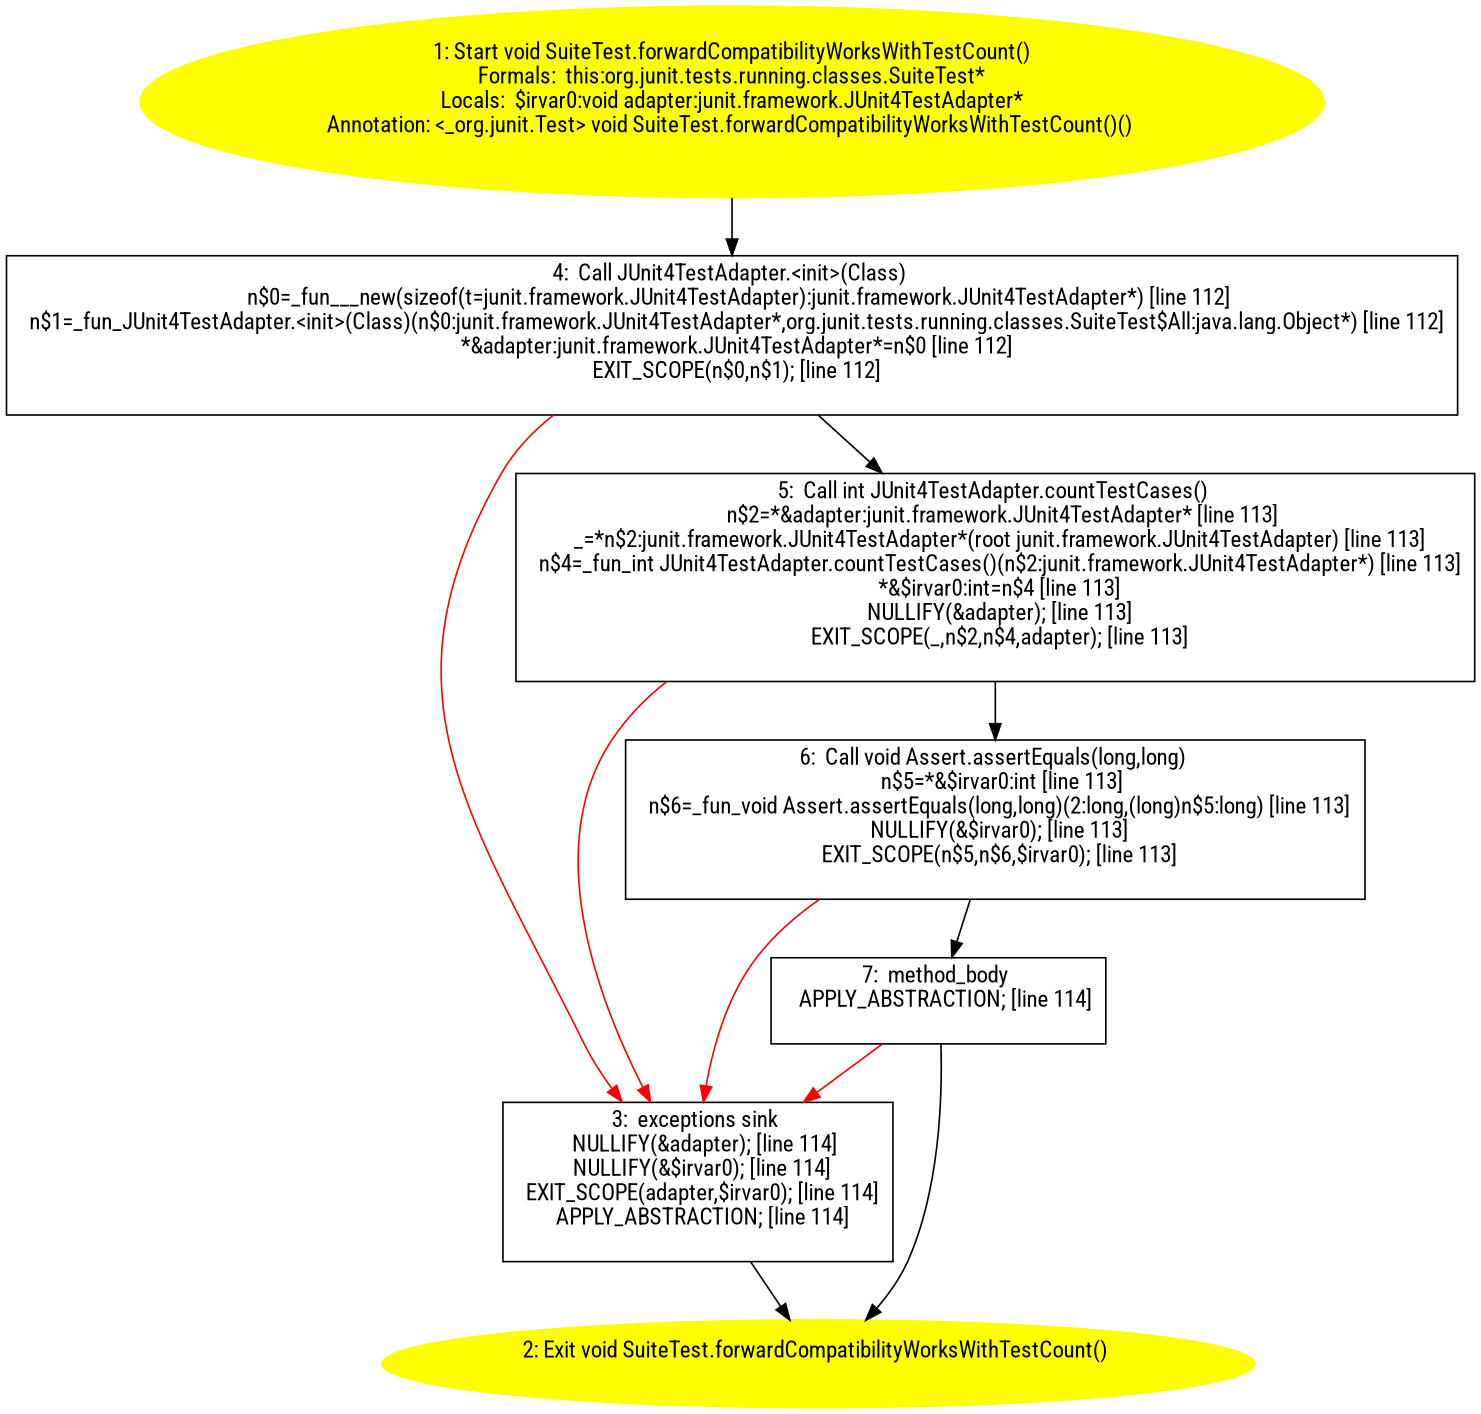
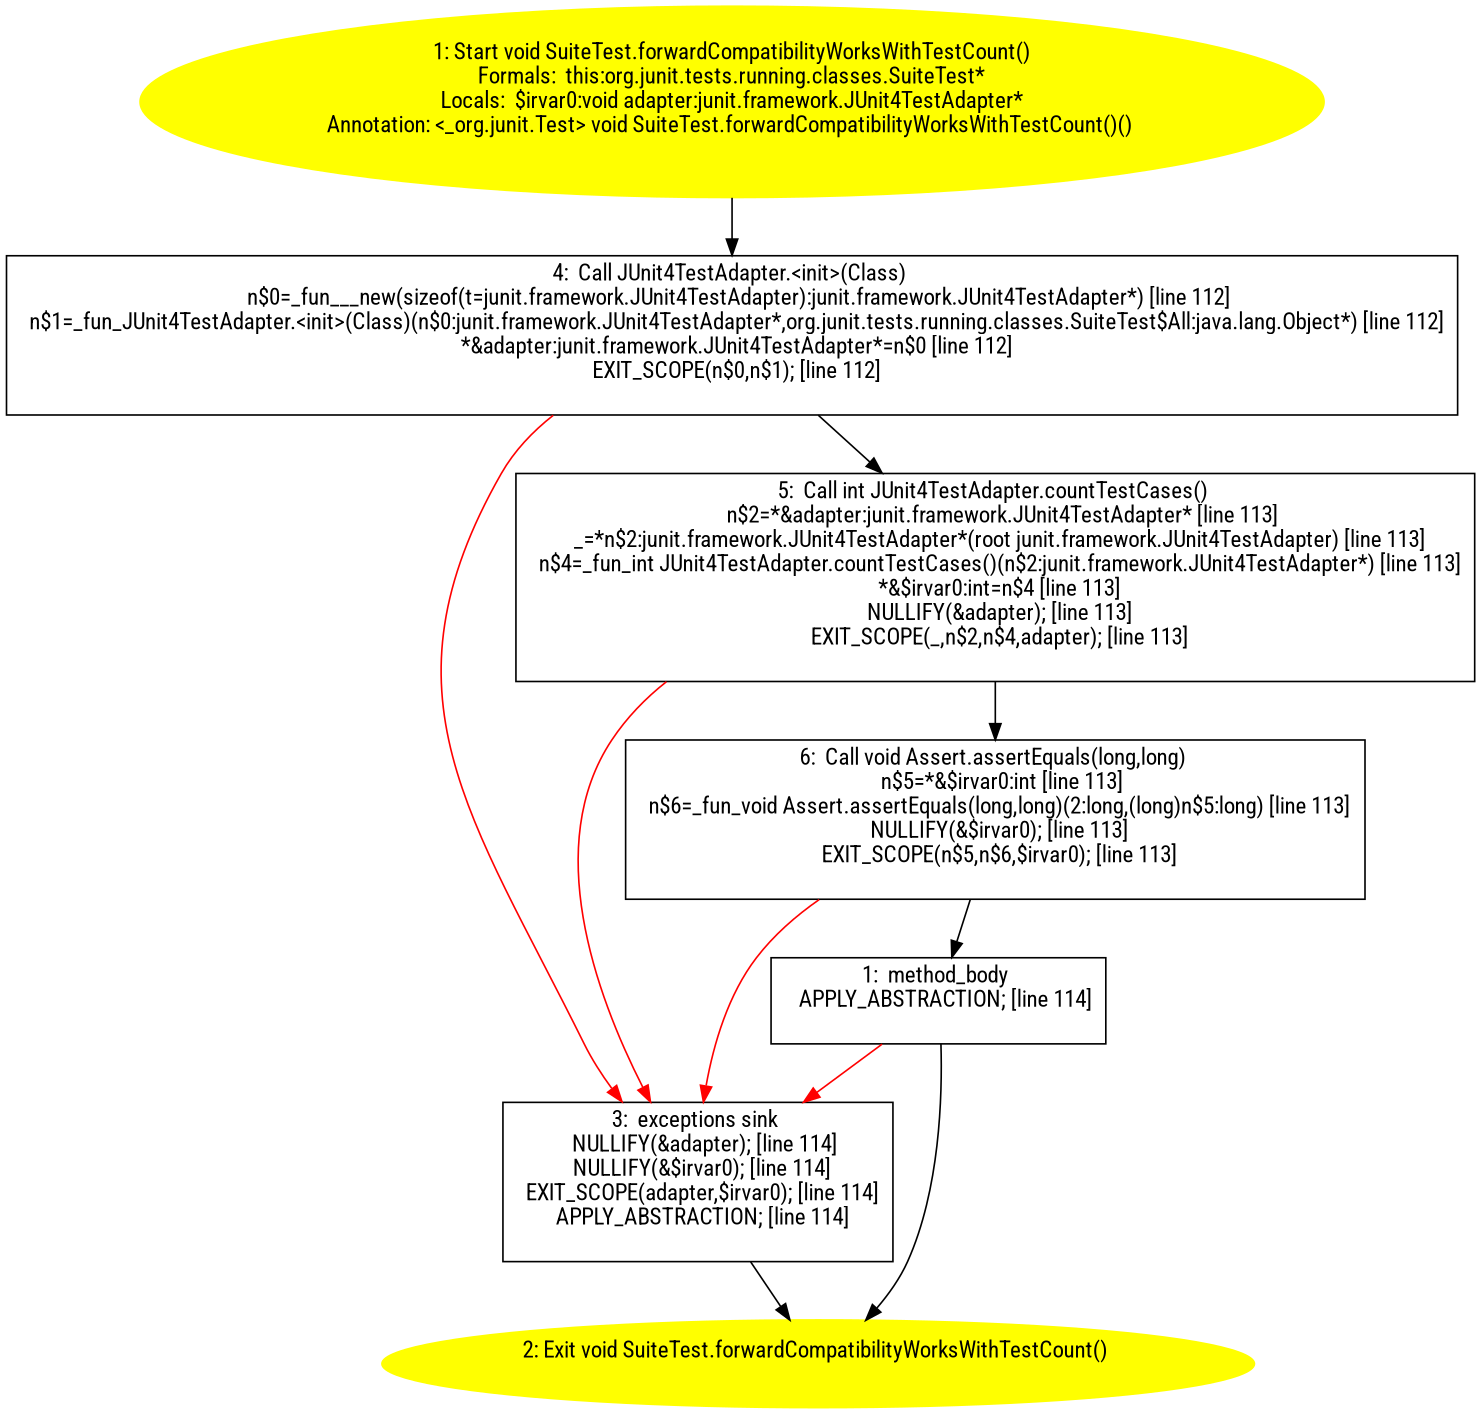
node "7:  method_body APPLY_ABSTRACTION; [line 114]": label "7:  method_body APPLY_ABSTRACTION; [line 114]" -> "1:  method_body APPLY_ABSTRACTION; [line 114]"
